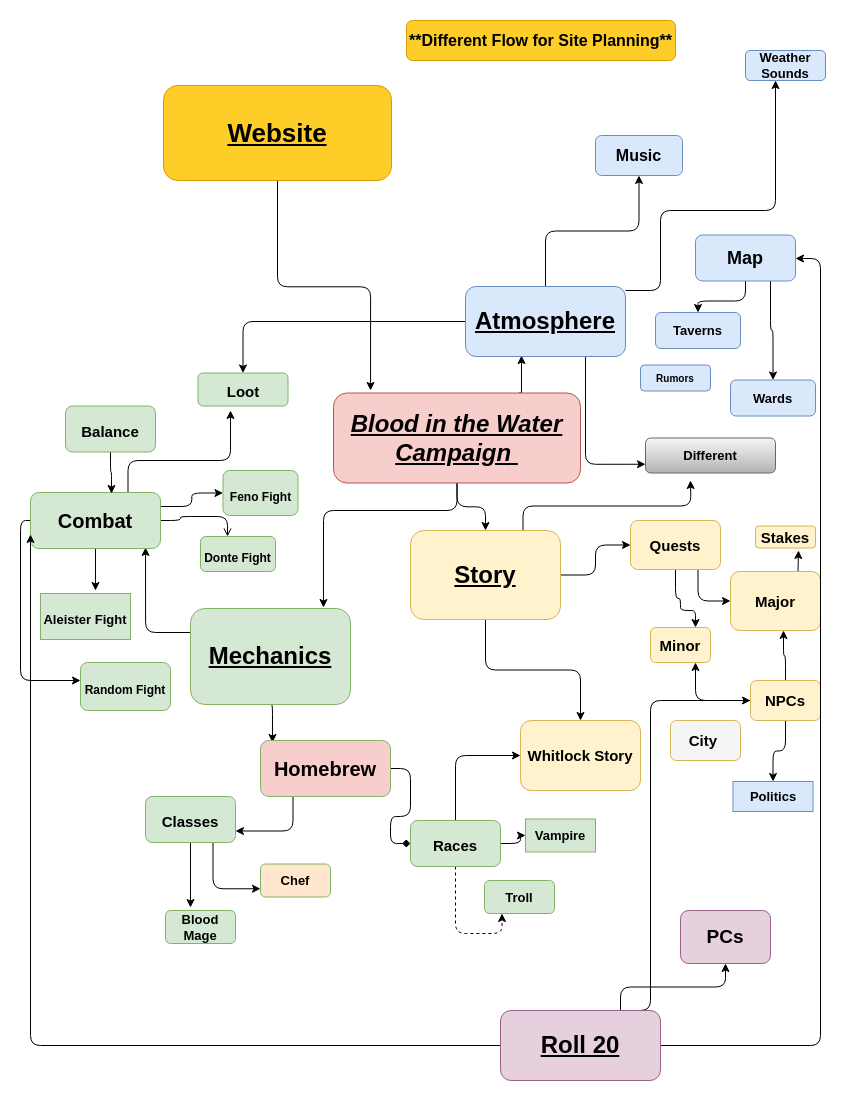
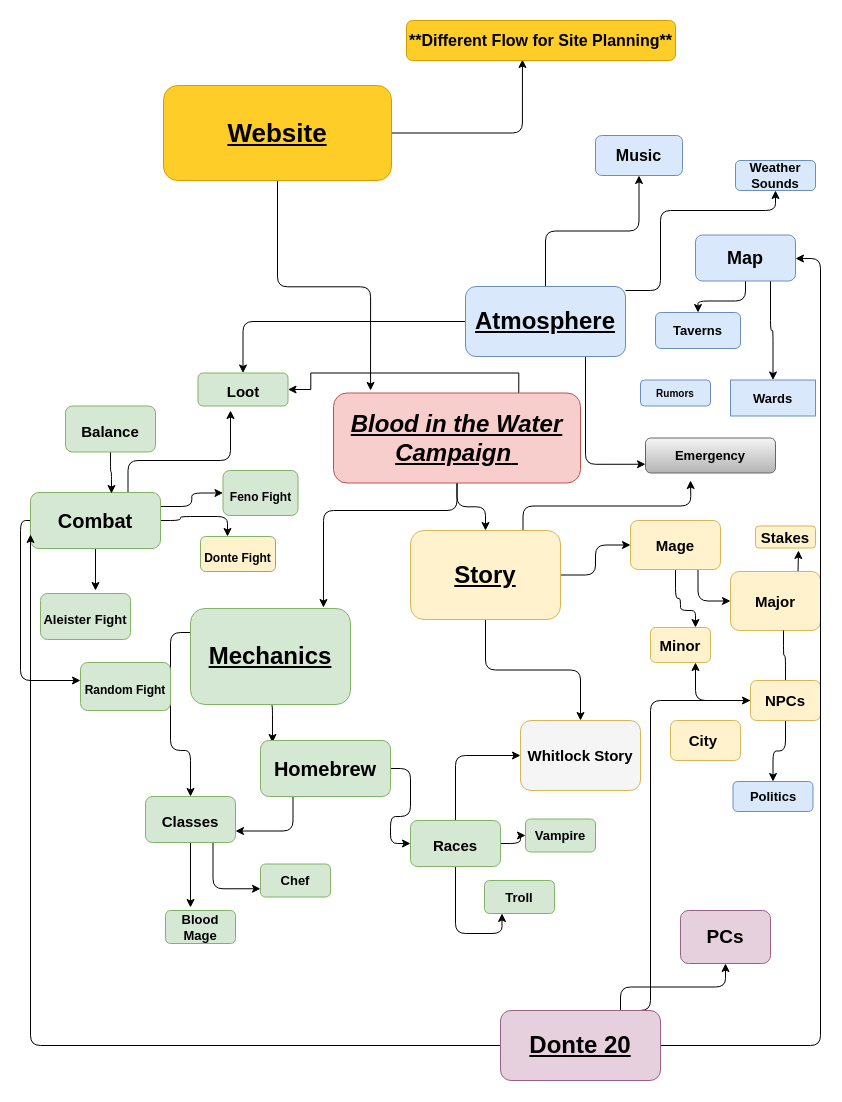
node "Weather Sounds": moved (786, 66) -> (776, 176)
edge "Website" -> "**Different Flow for Site Planning**": added
node "Rumors": moved (676, 378) -> (676, 393)
edge "Blood in the Water Campaign" -> "Atmosphere": now "Blood in the Water Campaign" -> "Loot"
node "Wards": shape rounded rectangle -> rectangle
node "Different": label "Different" -> "Emergency"
edge "Combat" -> "Donte Fight": arrowhead open -> classic
node "Quests": label "Quests" -> "Mage"
node "Donte Fight": fillcolor #d5e8d4 -> #fff2cc
edge "Mechanics" -> "Combat": now "Mechanics" -> "Classes"
node "Aleister Fight": shape rectangle -> rounded rectangle
edge "NPCs" -> "Major": arrowhead classic -> none
node "City": fillcolor #f5f5f5 -> #fff2cc
node "Whitlock Story": fillcolor #fff2cc -> #f5f5f5
node "Homebrew": fillcolor #f8cecc -> #d5e8d4
node "Politics": shape rectangle -> rounded rectangle
node "Vampire": shape rectangle -> rounded rectangle
edge "Homebrew" -> "Races": arrowhead diamond -> classic
node "Chef": fillcolor #ffe6cc -> #d5e8d4
edge "Races" -> "Troll": style dashed -> solid
node "Roll 20": label "Roll 20" -> "Donte 20"
